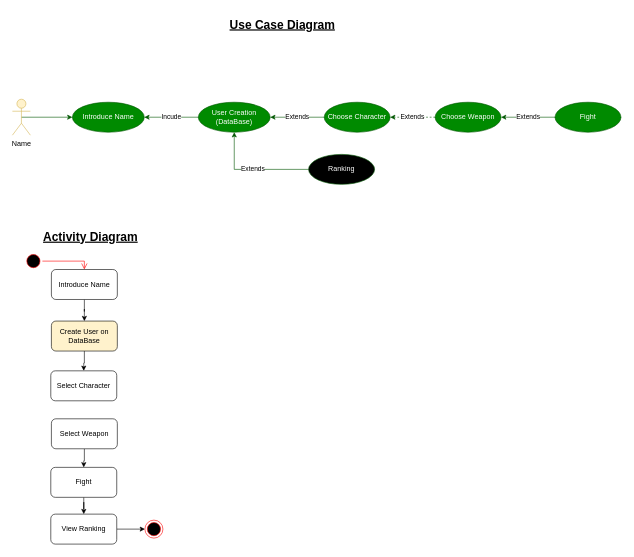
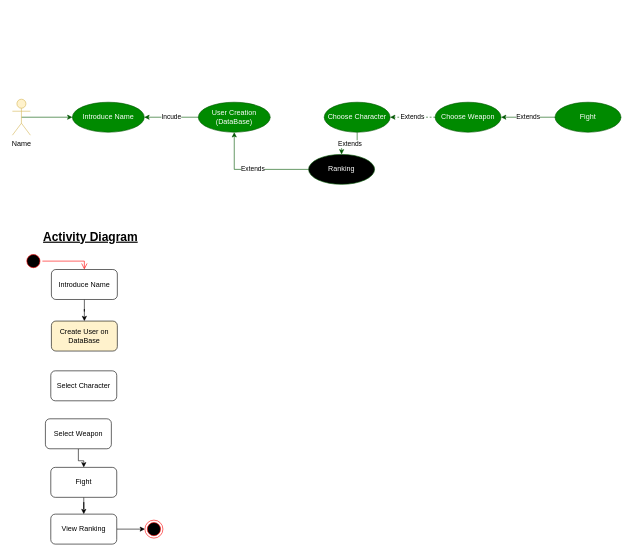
node "Use Case Diagram": removed
edge "Choose Character" -> "User Creation (DataBase)": now "Choose Character" -> "Ranking"
edge "Create User on DataBase" -> "Select Character": removed
node "Select Weapon": moved (84, 434) -> (78, 434)
